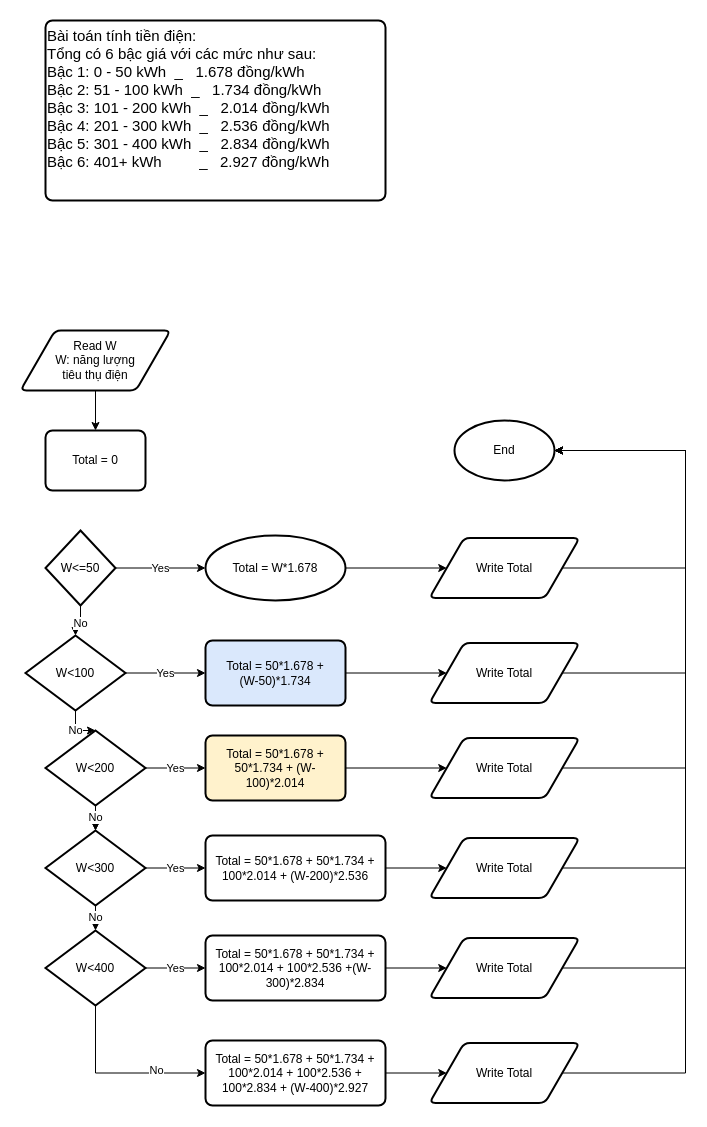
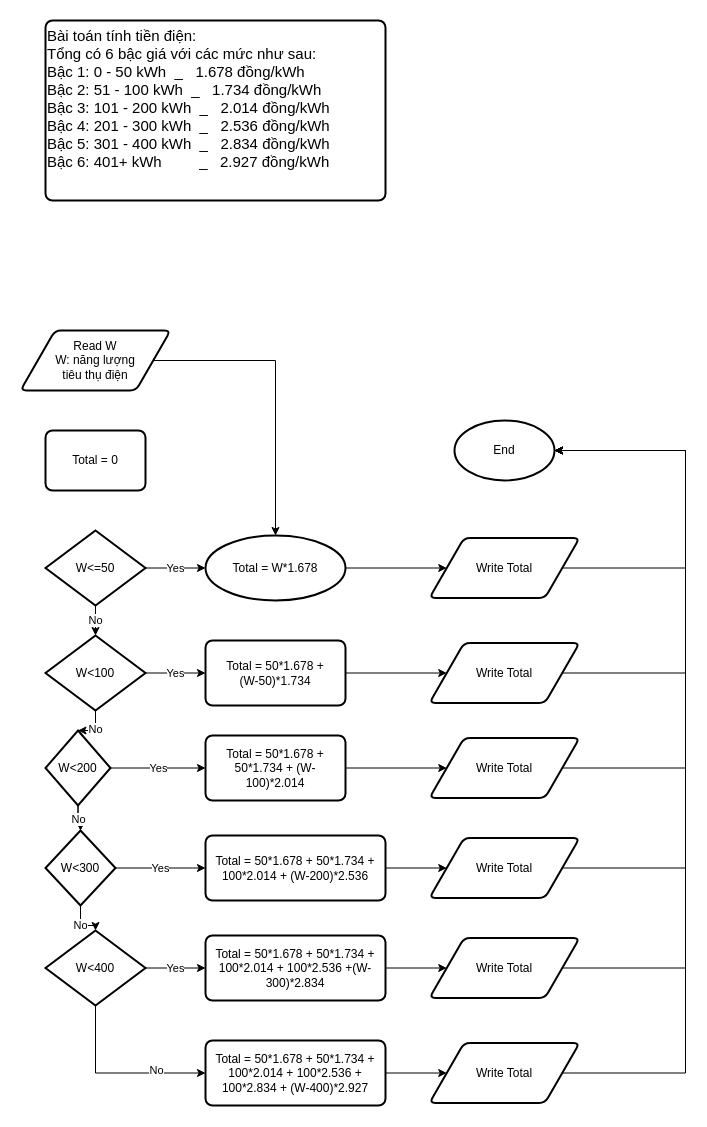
edge "Read W W: năng lượng tiêu thụ điện" -> "Total = 0": now "Read W W: năng lượng tiêu thụ điện" -> "Total = W*1.678"
node "W<=50": size 70x75 -> 100x75
node "W<100": moved (76, 673) -> (96, 673)
node "Total = 50*1.678 + (W-50)*1.734": fillcolor #dae8fc -> #ffffff
node "W<200": size 100x75 -> 65x75
node "Total = 50*1.678 + 50*1.734 + (W-100)*2.014": fillcolor #fff2cc -> #ffffff
node "W<300": size 100x75 -> 70x75
